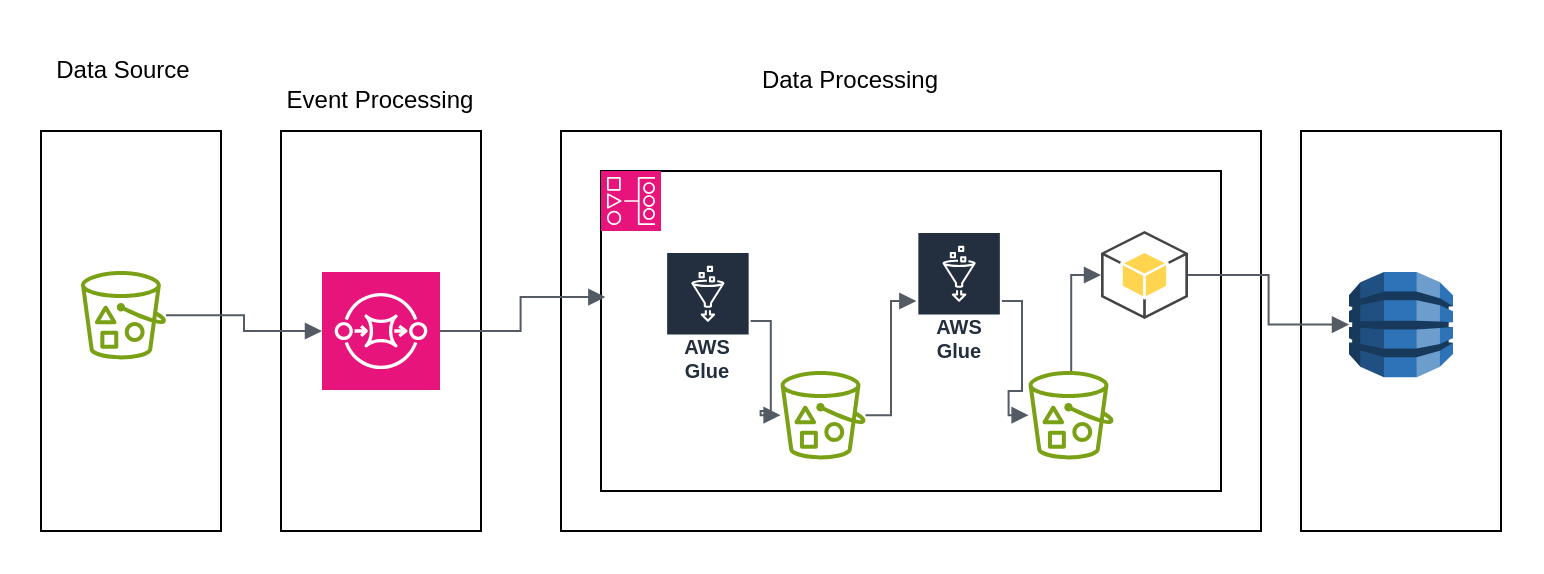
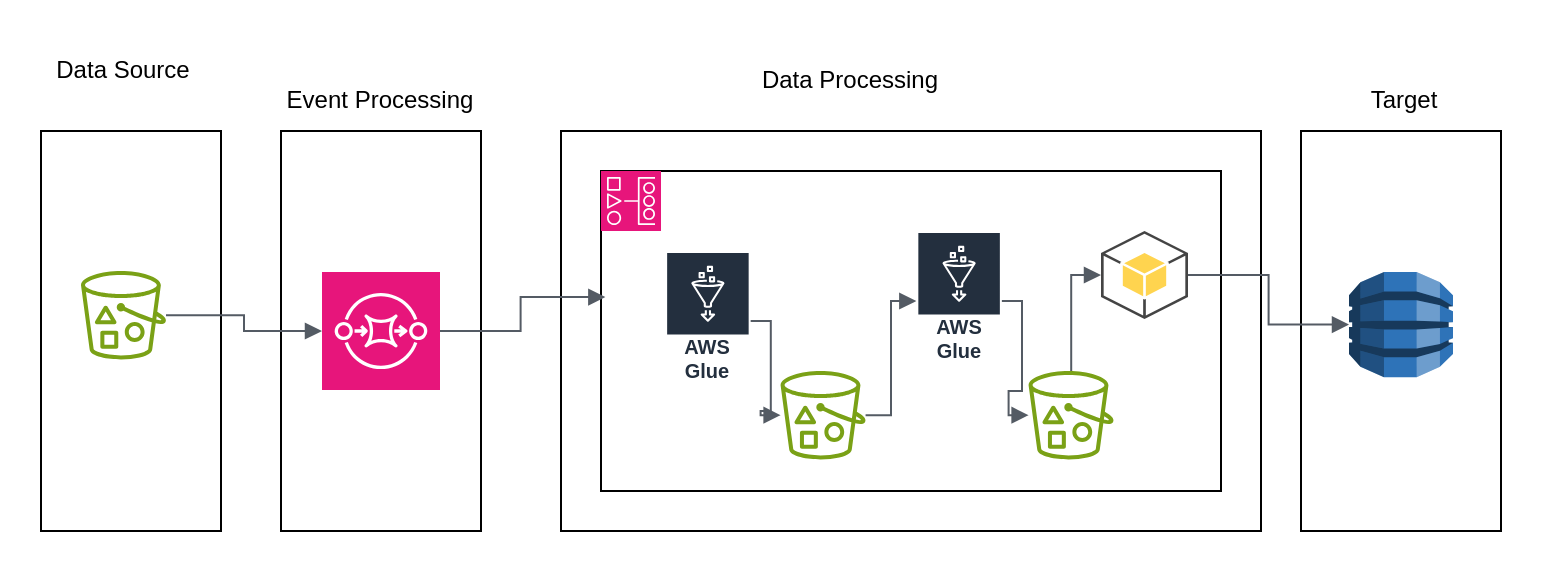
node "Target": added
